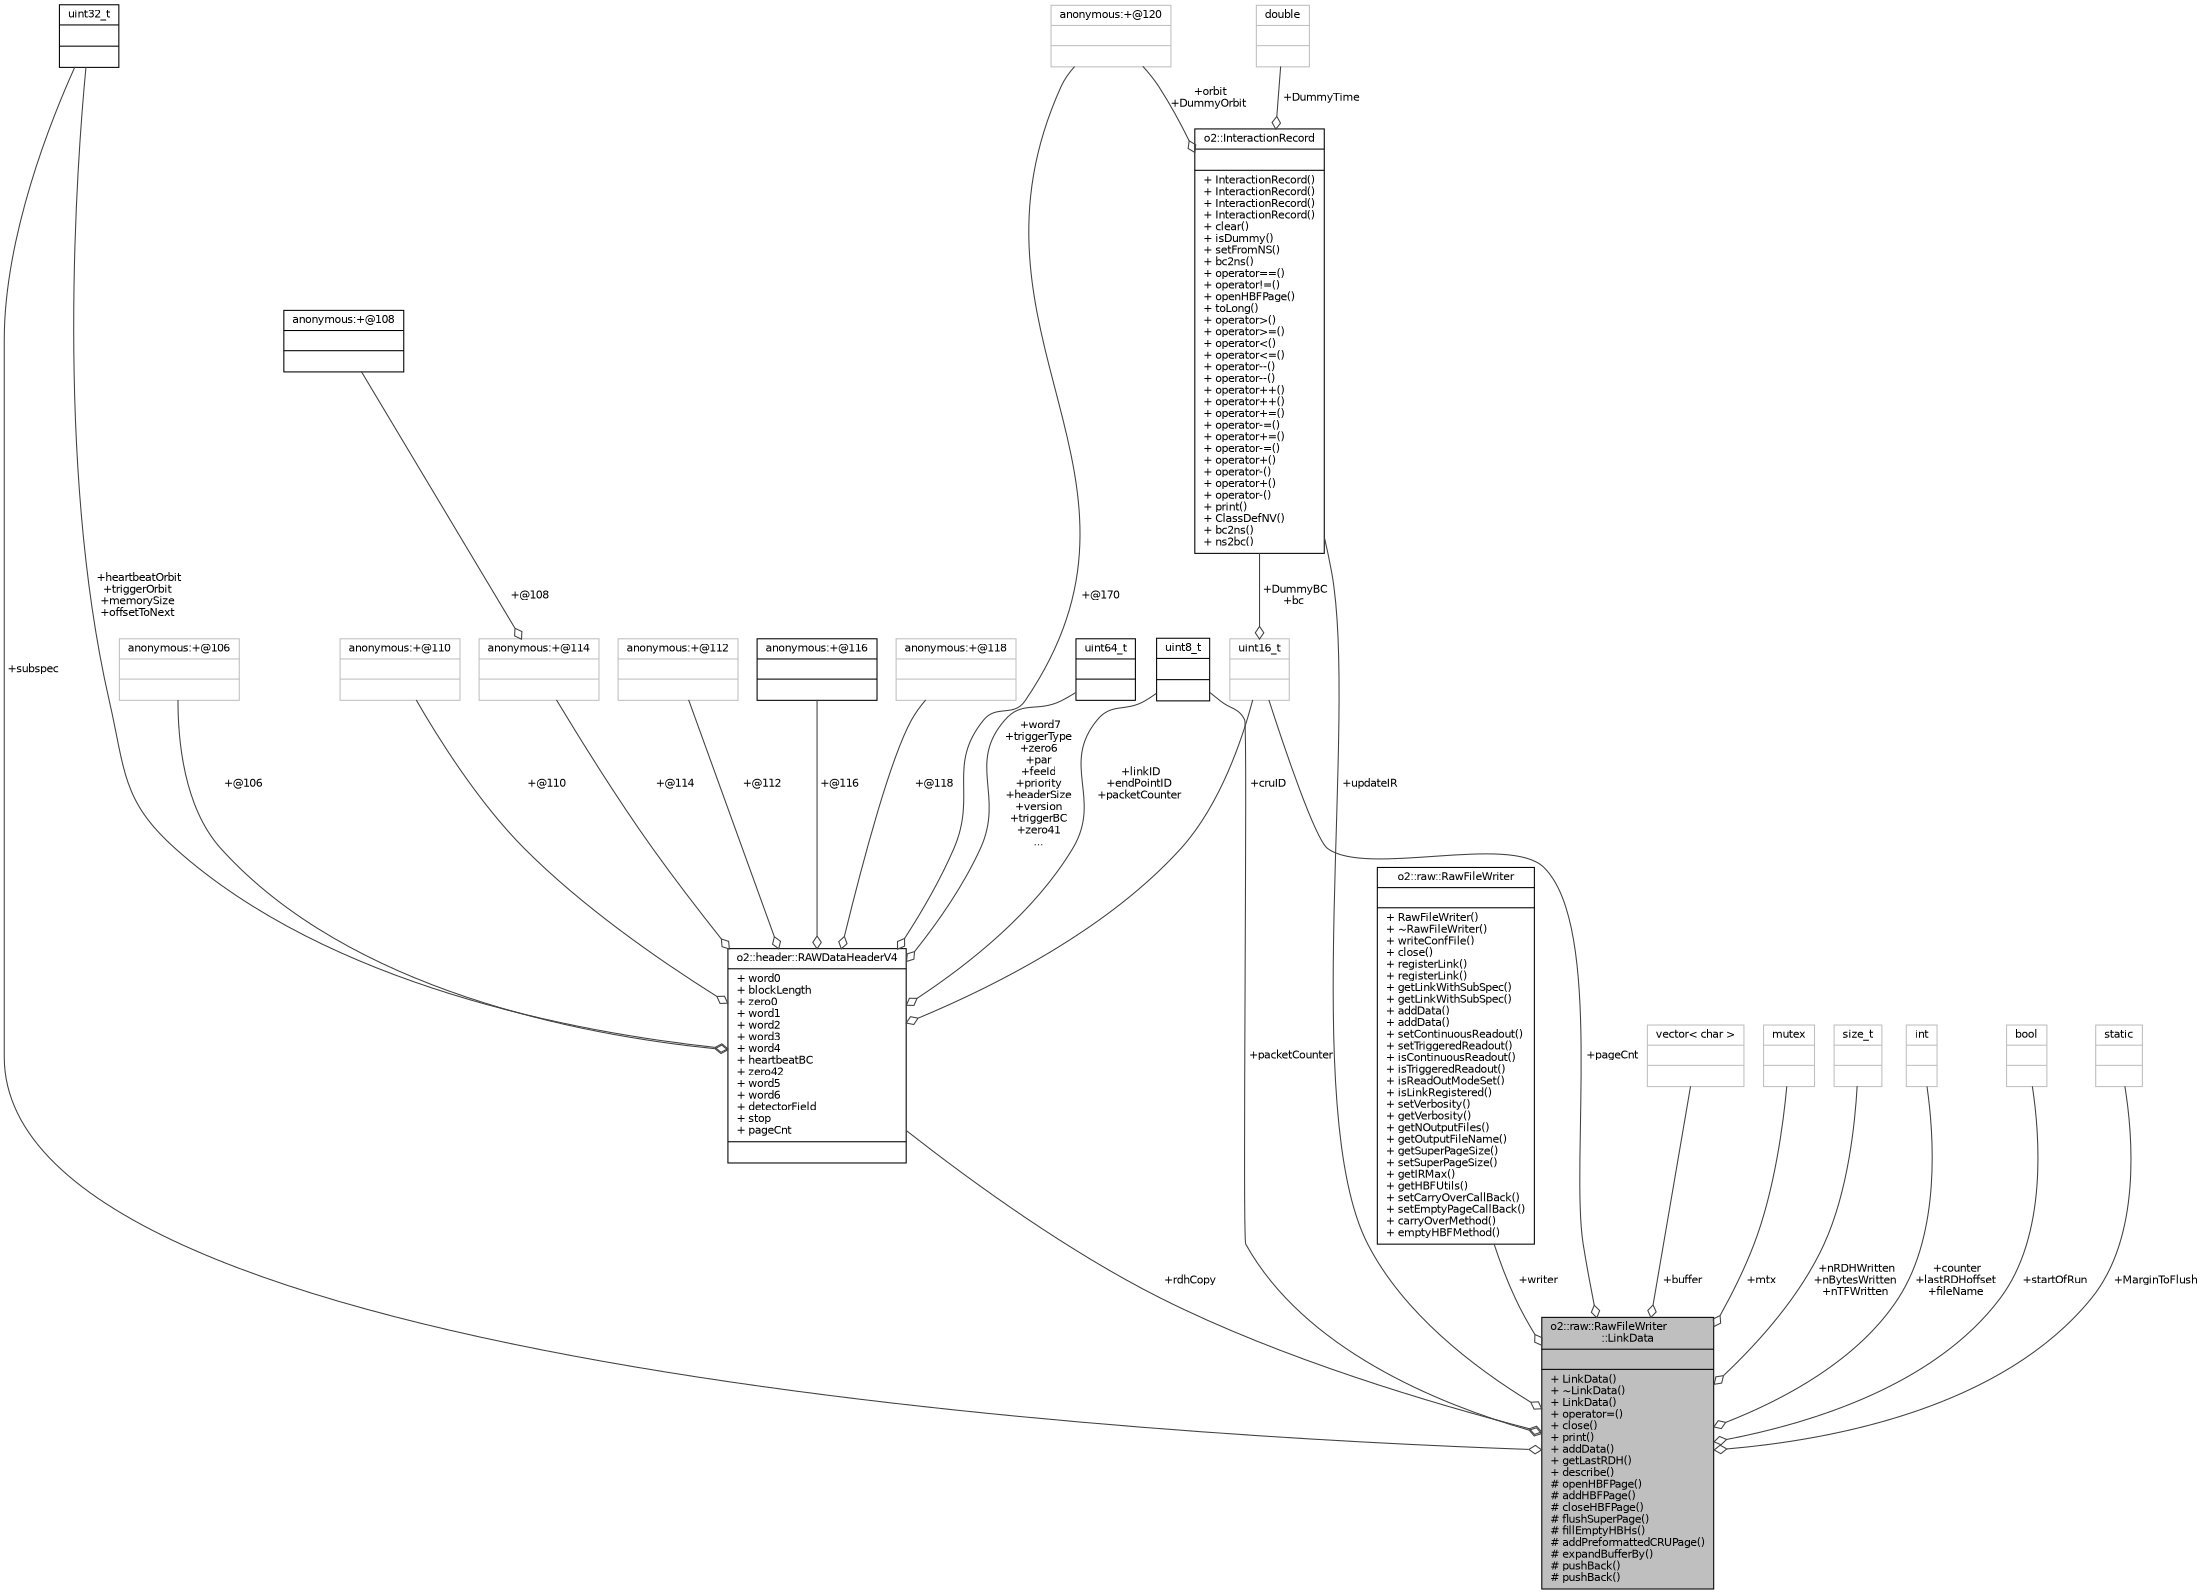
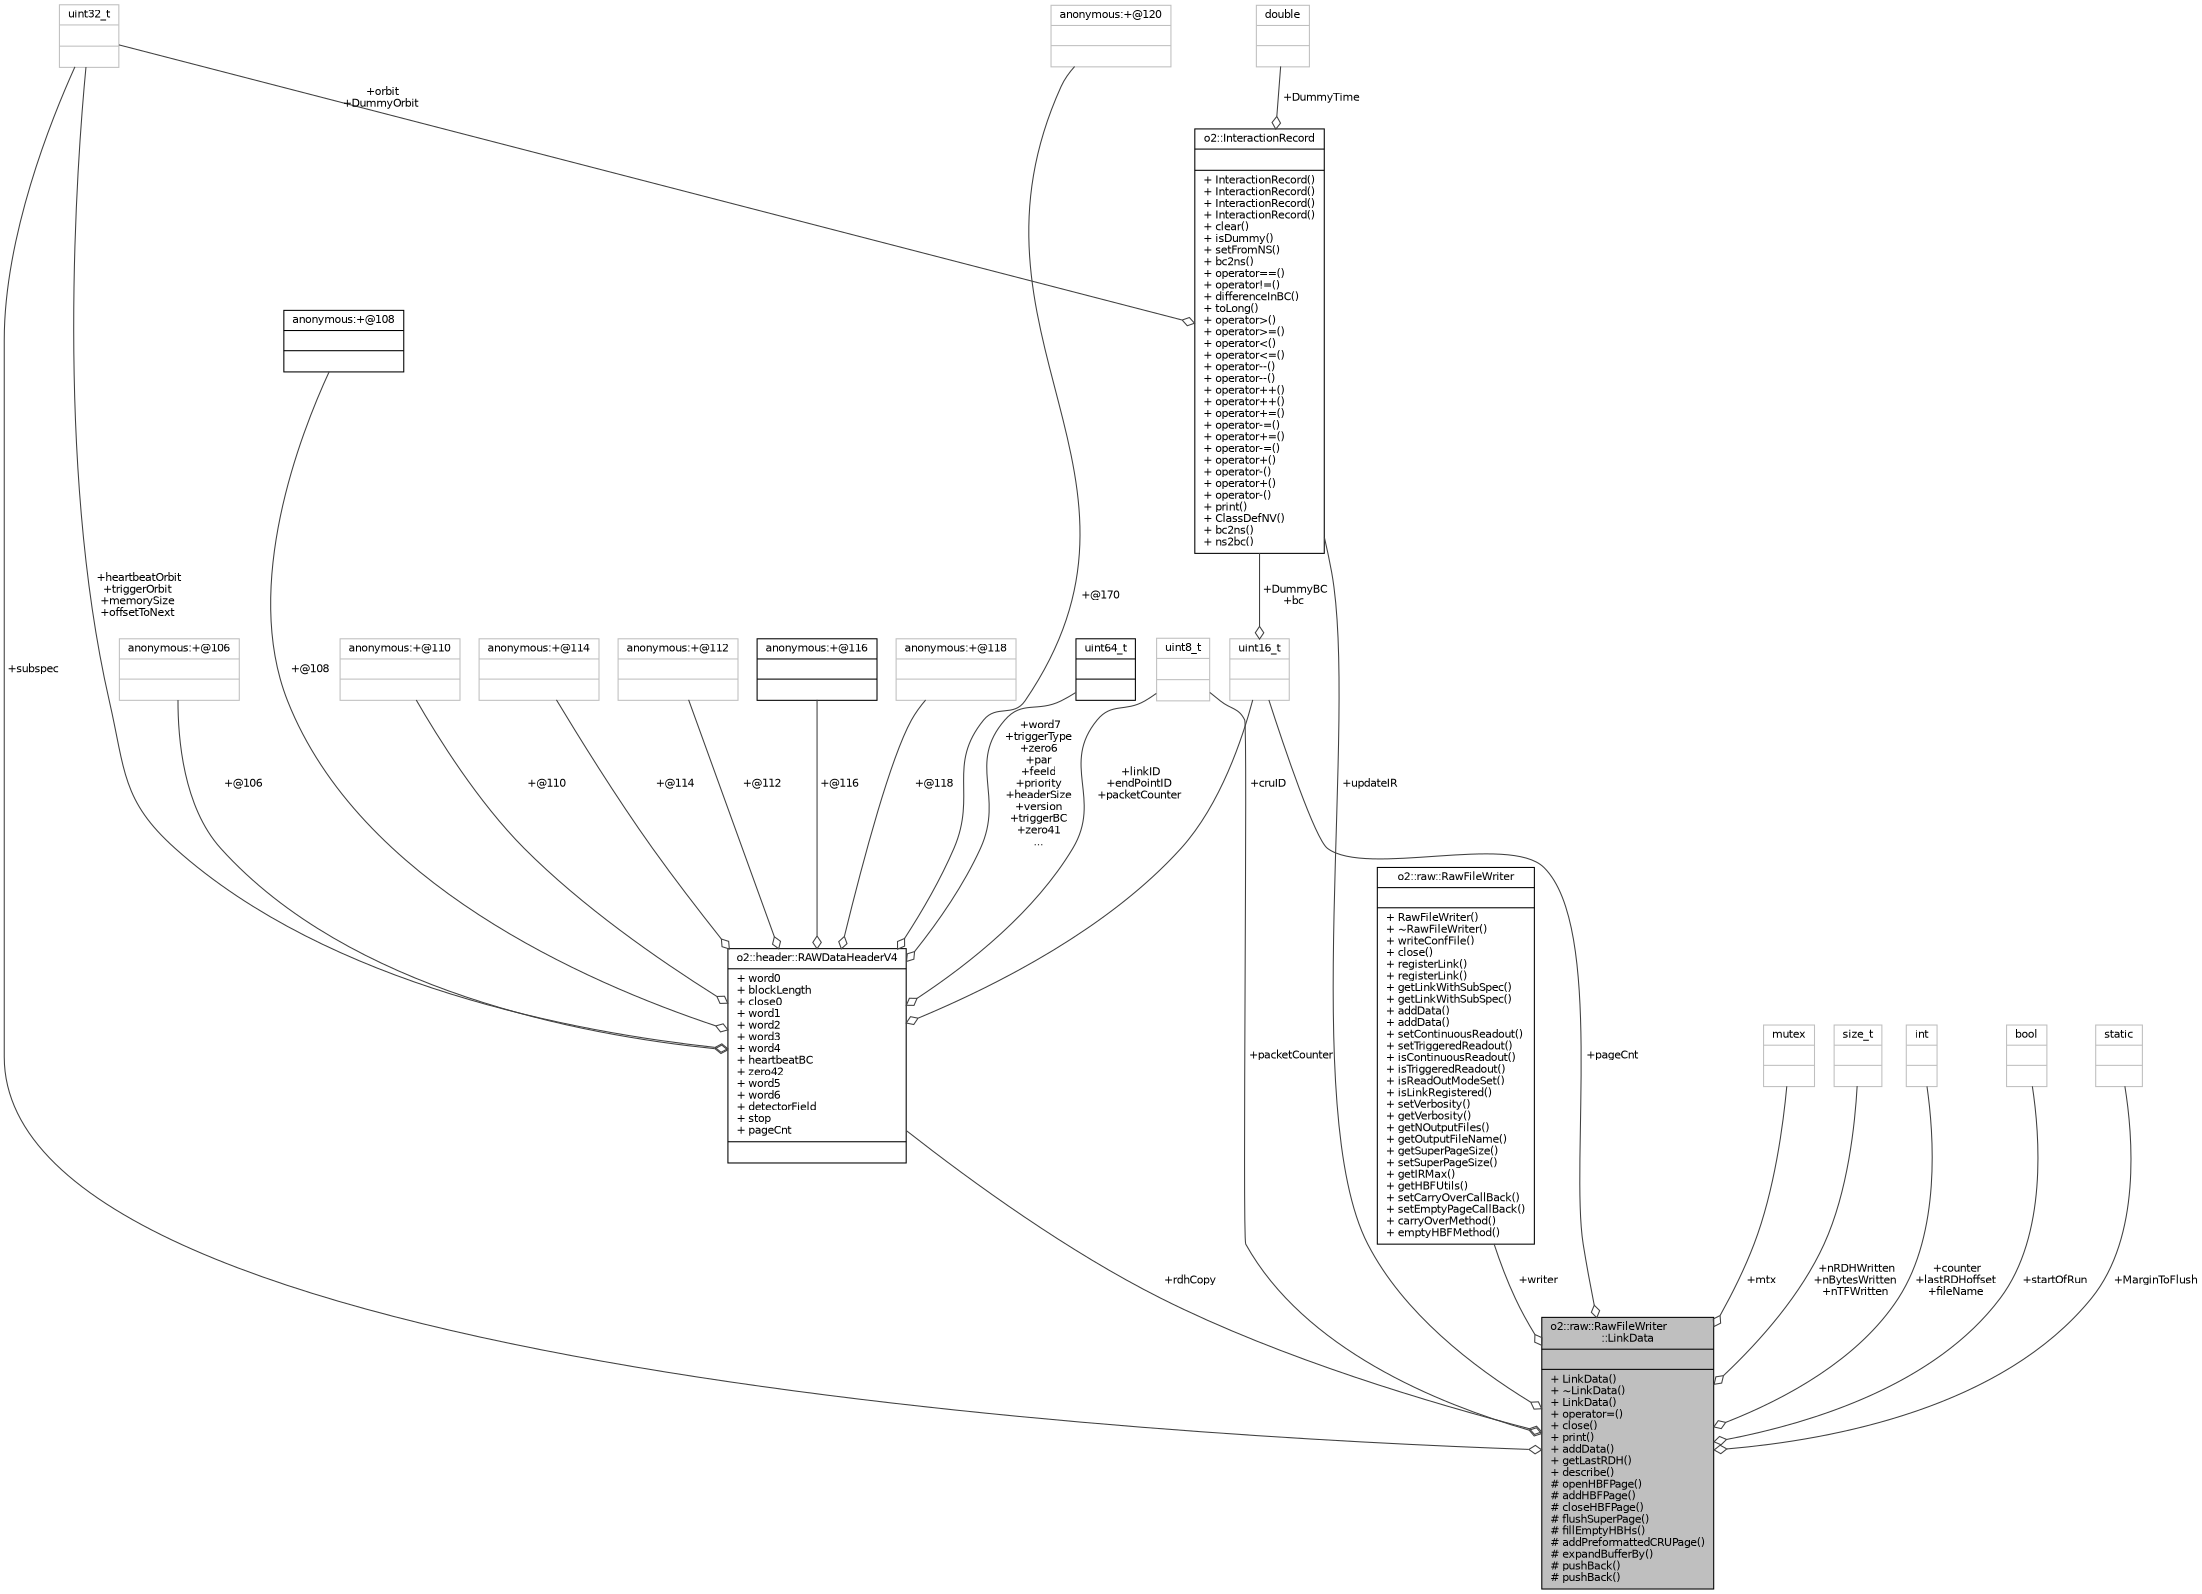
node "uint32_t": color black -> grey75
edge "anonymous:+@120" -> "o2::InteractionRecord": now "uint32_t" -> "o2::InteractionRecord"
node "o2::InteractionRecord": text "+ openHBFPage()" -> "+ differenceInBC()"
edge "anonymous:+@108" -> "anonymous:+@114": now "anonymous:+@108" -> "o2::header::RAWDataHeaderV4"
node "uint8_t": color black -> grey75
node "o2::header::RAWDataHeaderV4": text "+ zero0" -> "+ close0"
node "vector< char >": removed
